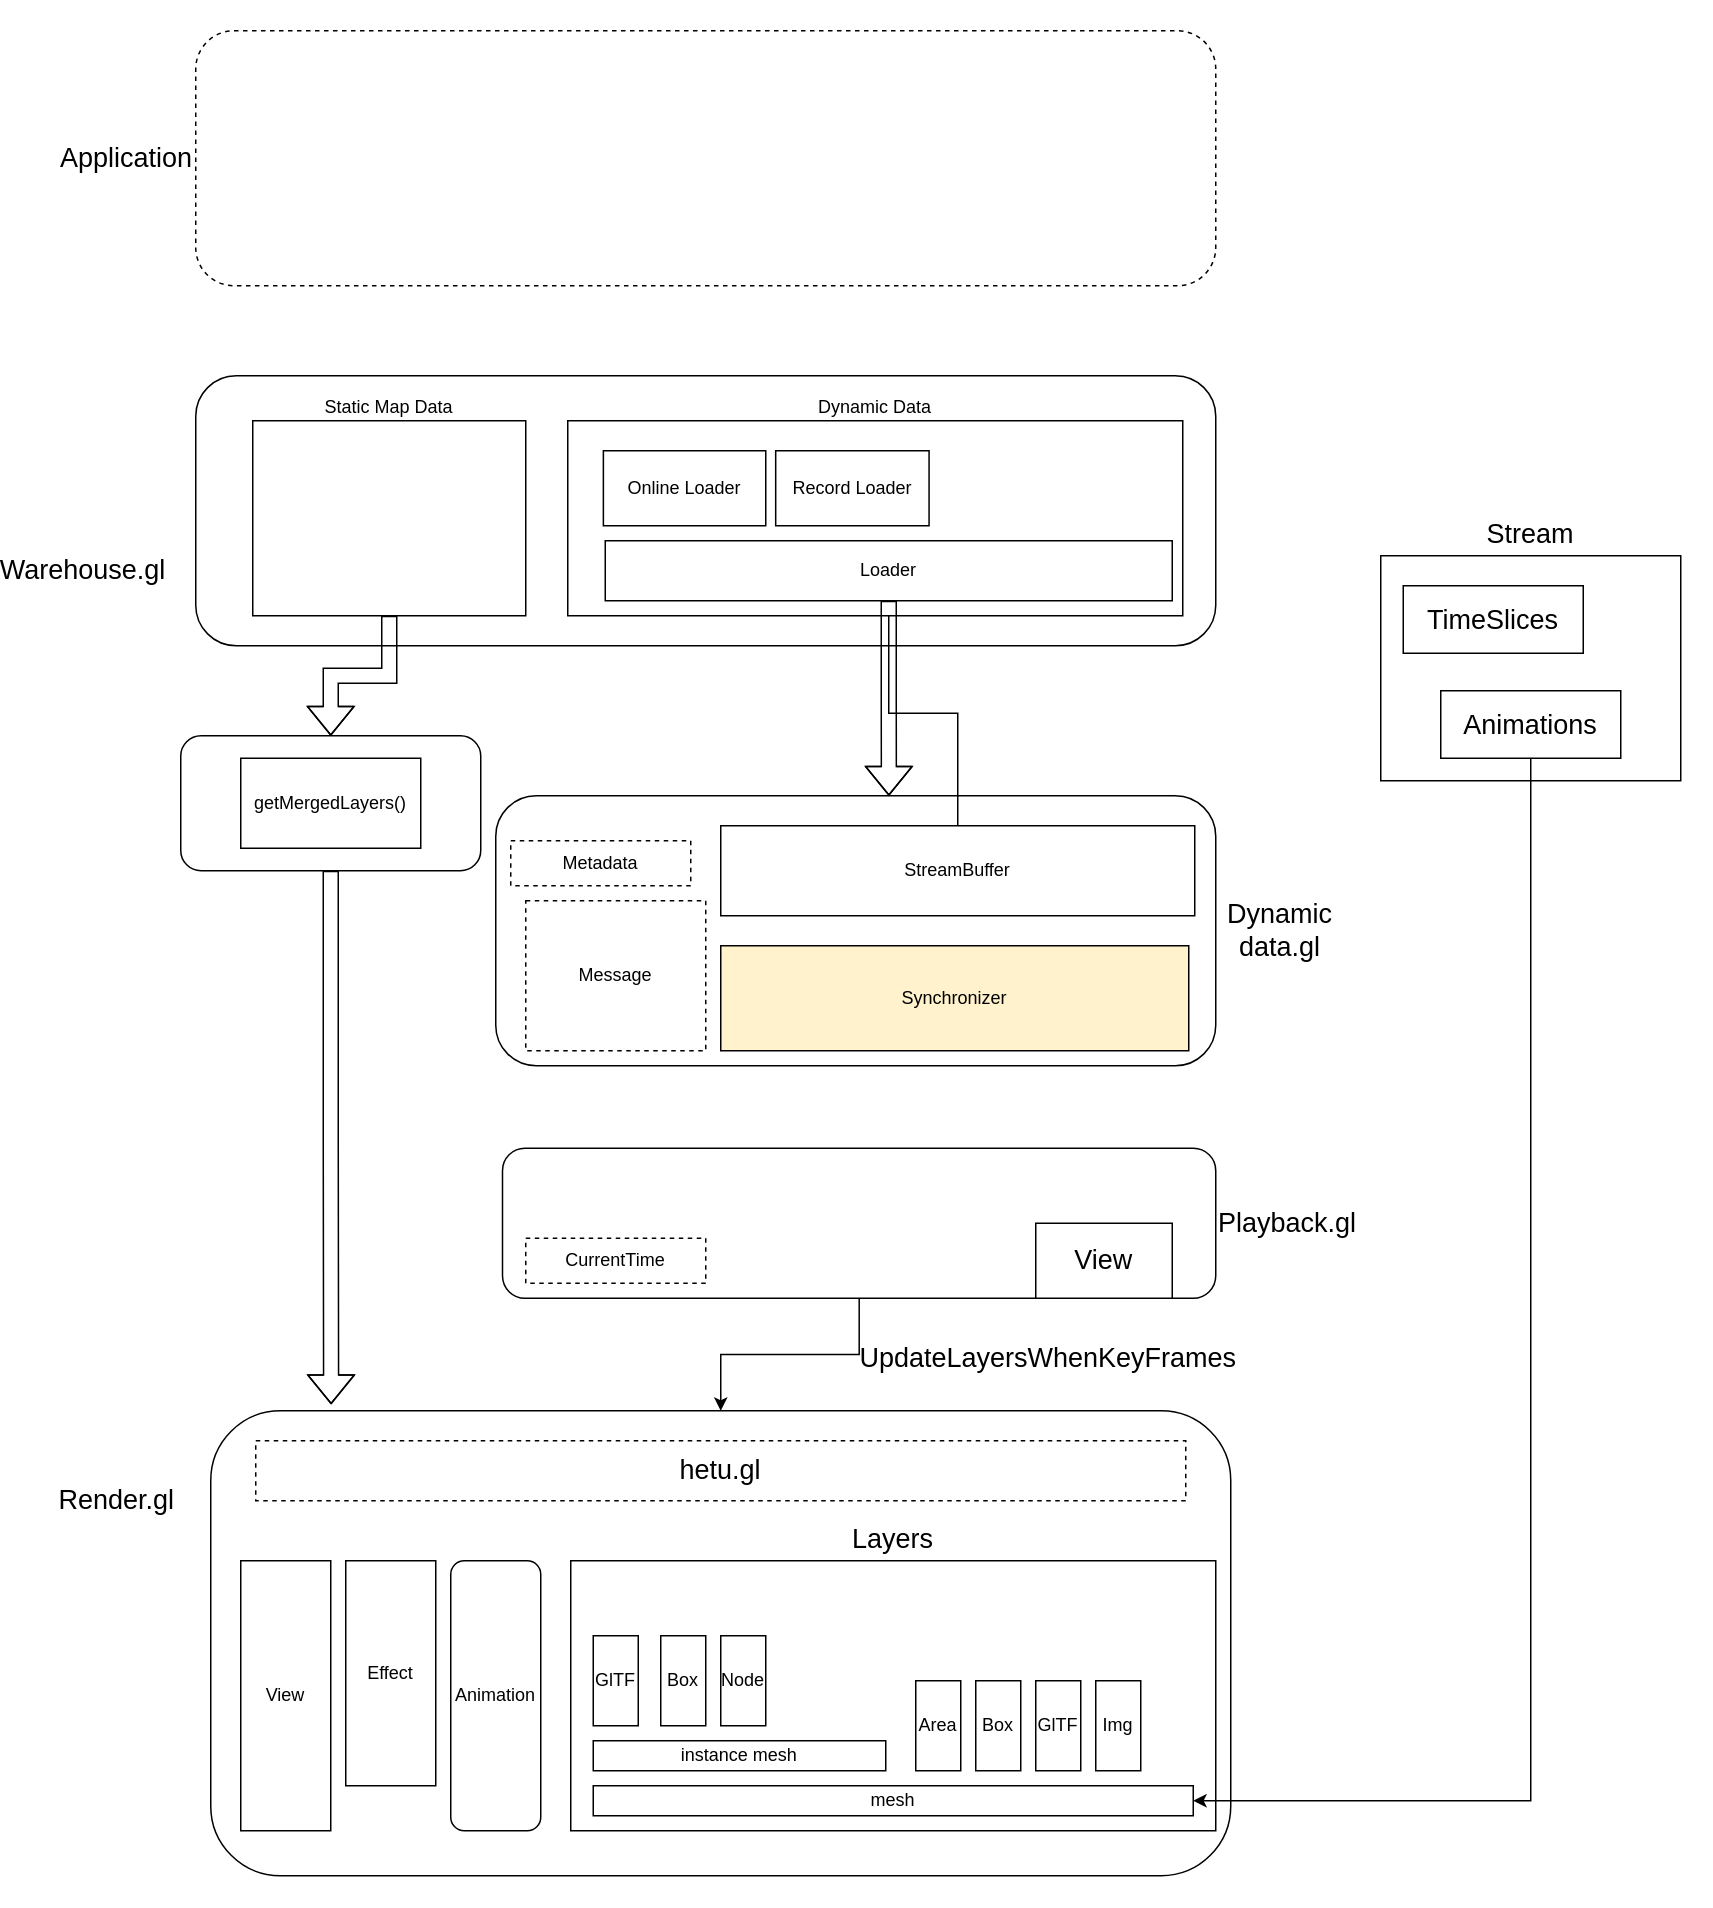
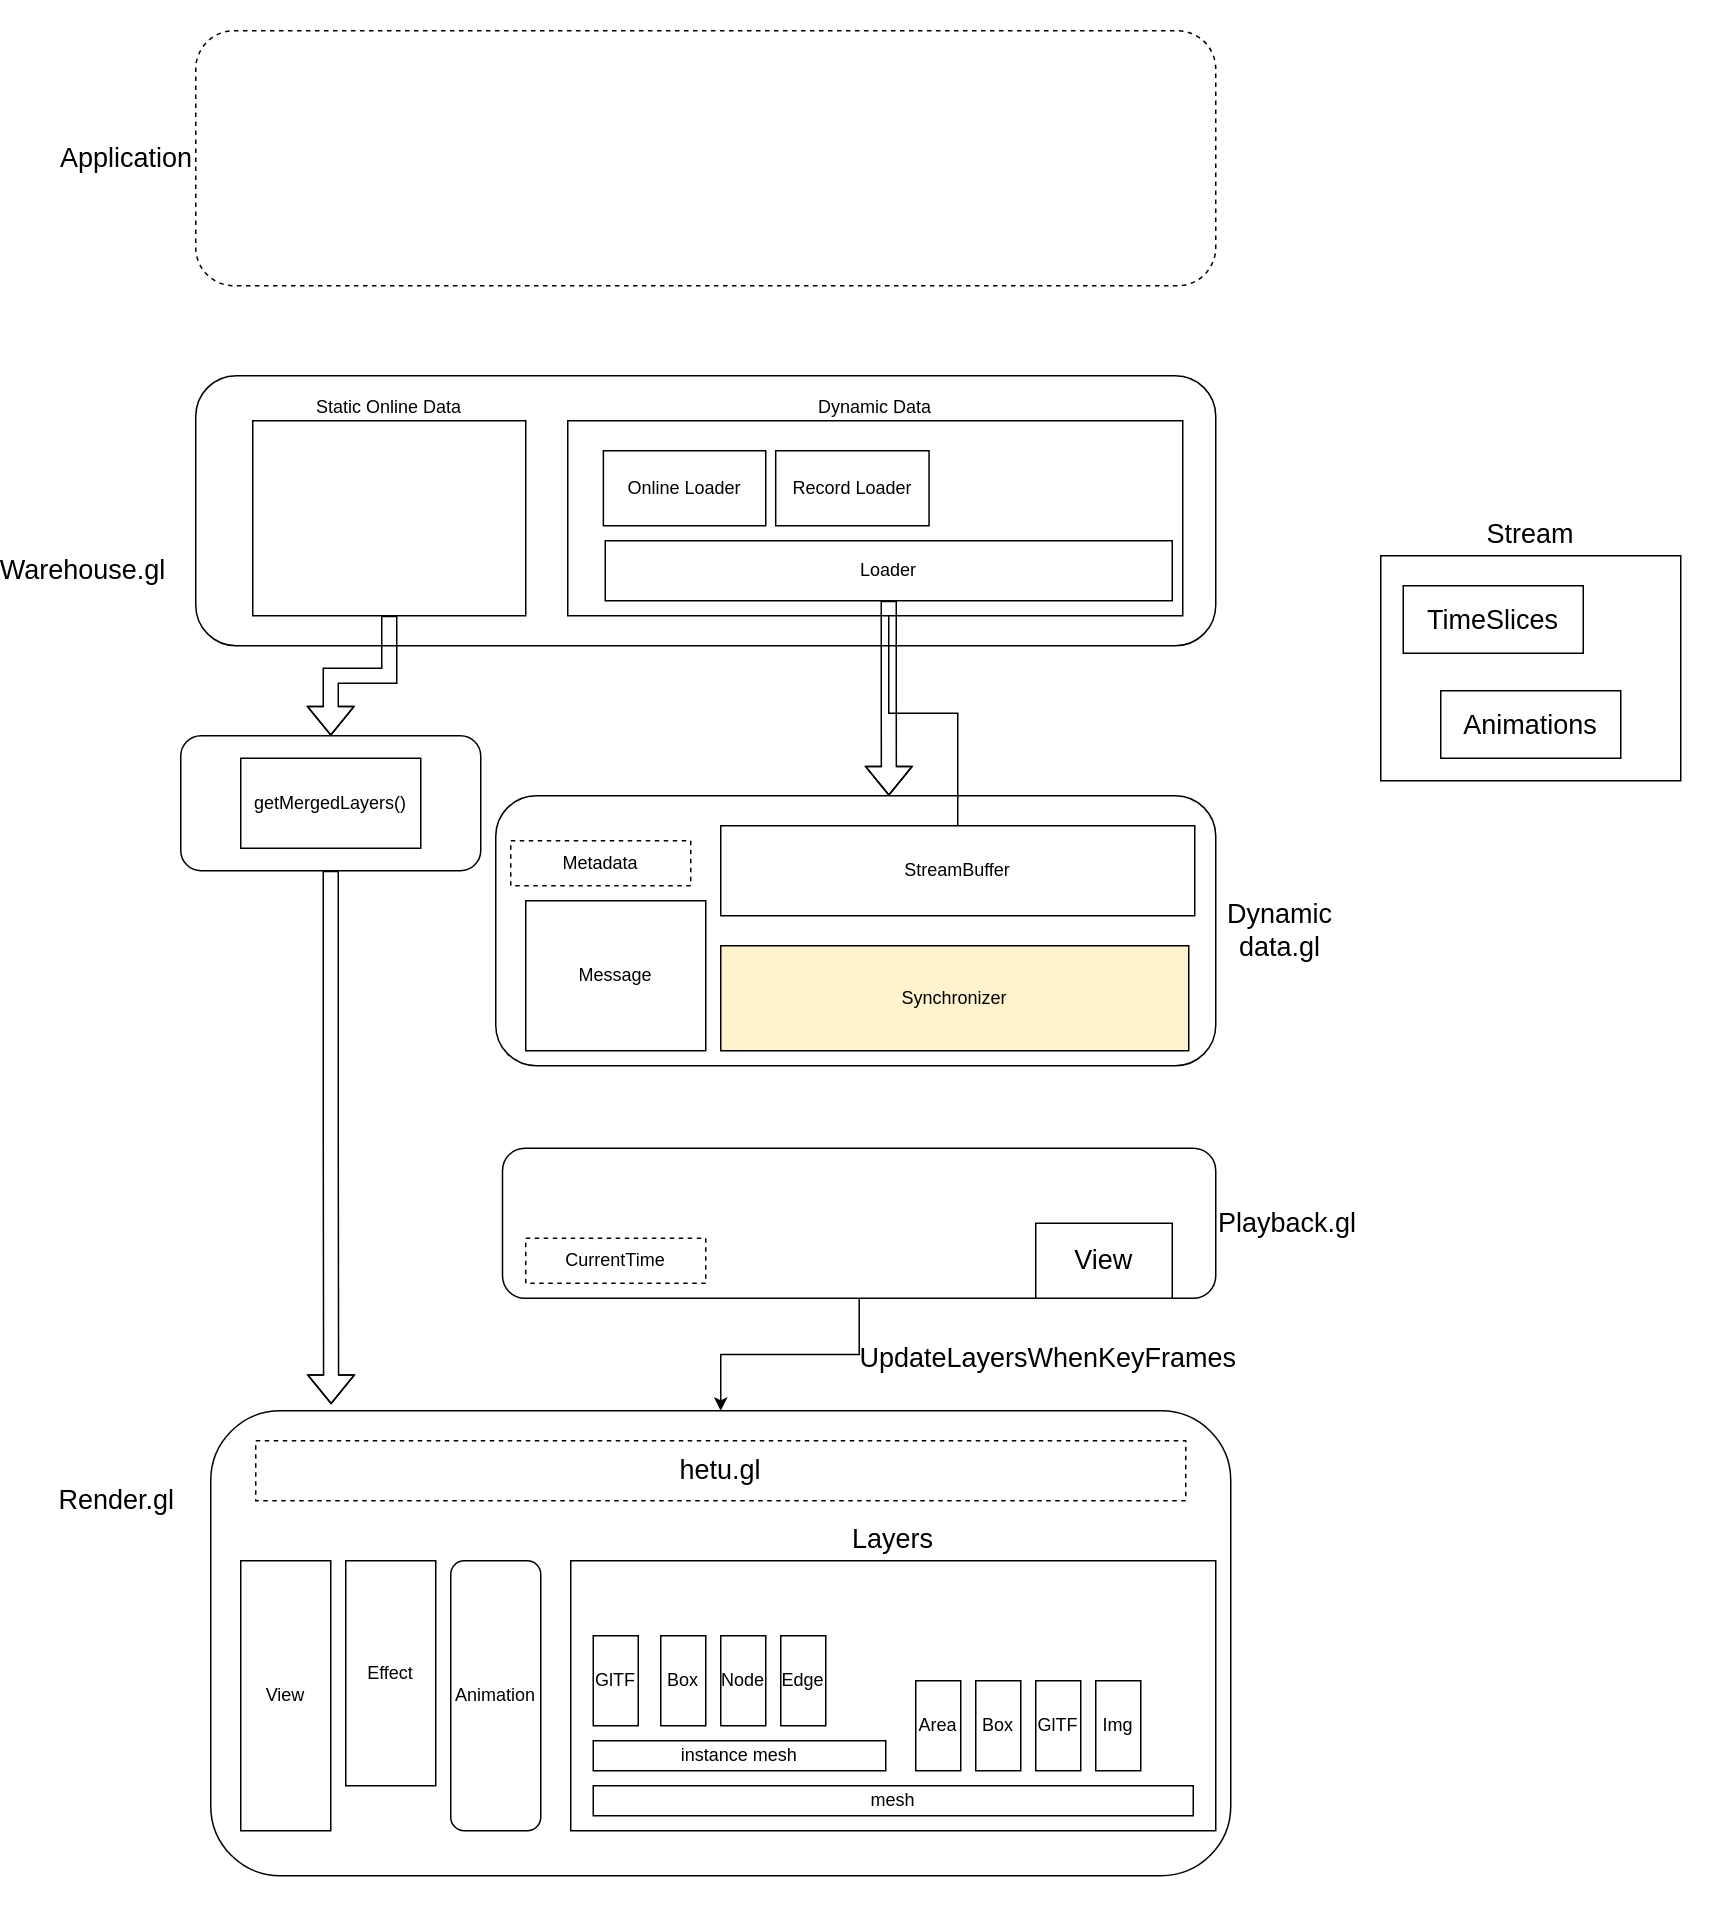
node "Static Map Data": label "Static Map Data" -> "Static Online Data"
node "Message": style dashed -> solid
edge "Animations" -> "mesh": removed
node "Edge": added
